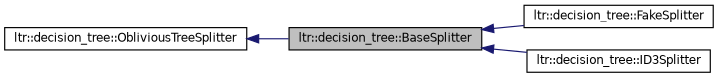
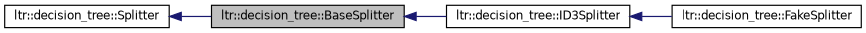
edge "ltr::decision_tree::FakeSplitter" -> "ltr::decision_tree::BaseSplitter": now "ltr::decision_tree::FakeSplitter" -> "ltr::decision_tree::ID3Splitter"
node "ltr::decision_tree::ObliviousTreeSplitter": label "ltr::decision_tree::ObliviousTreeSplitter" -> "ltr::decision_tree::Splitter"
